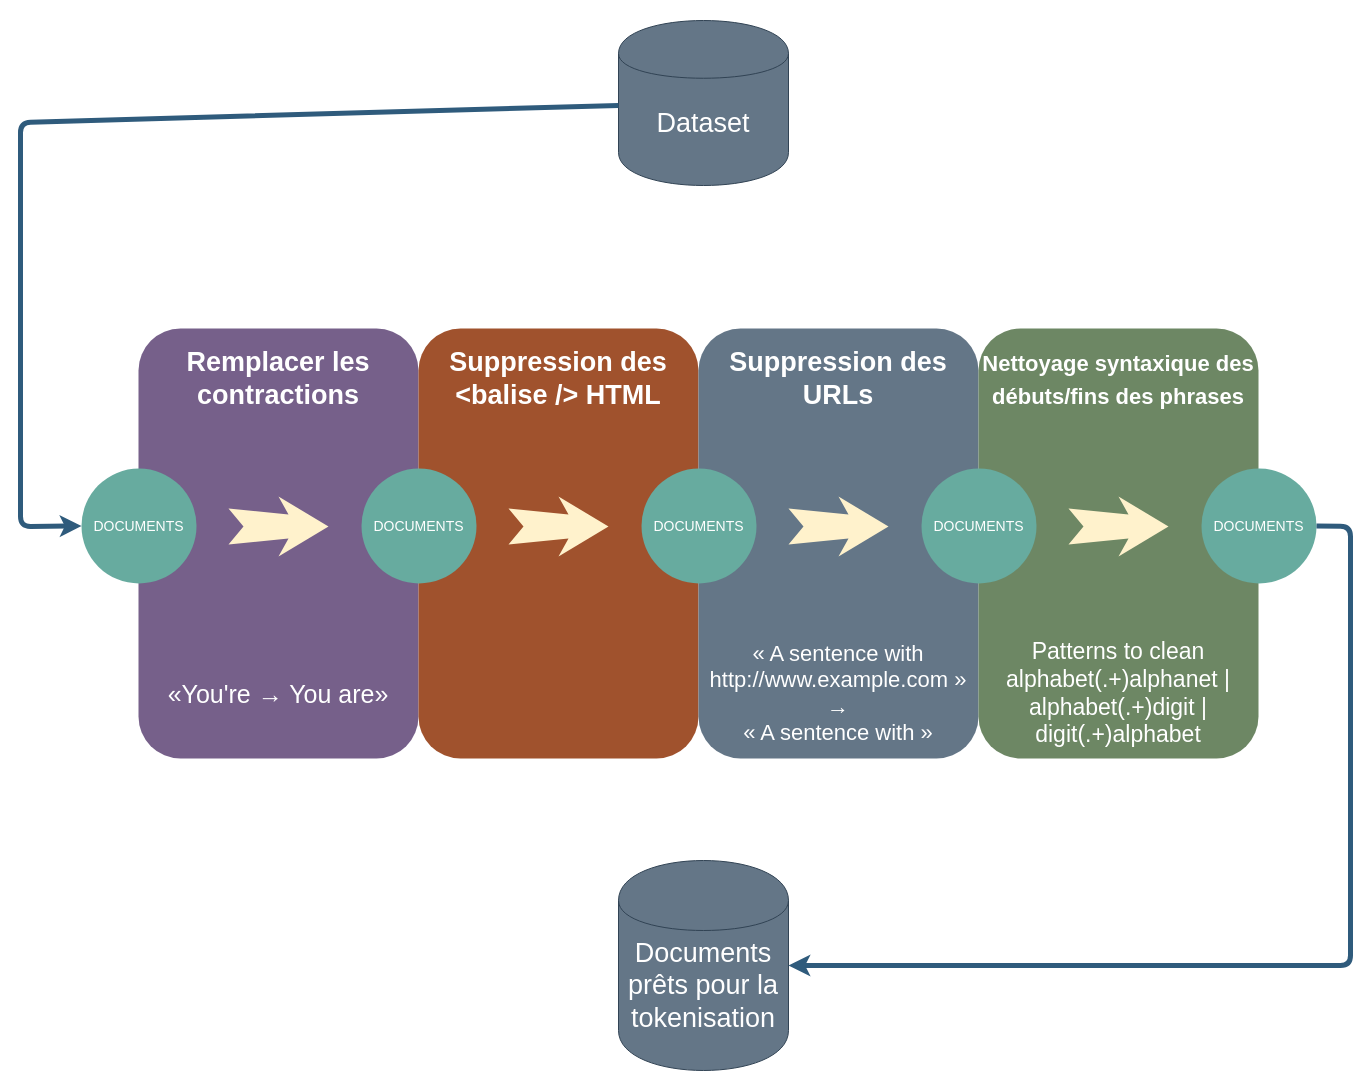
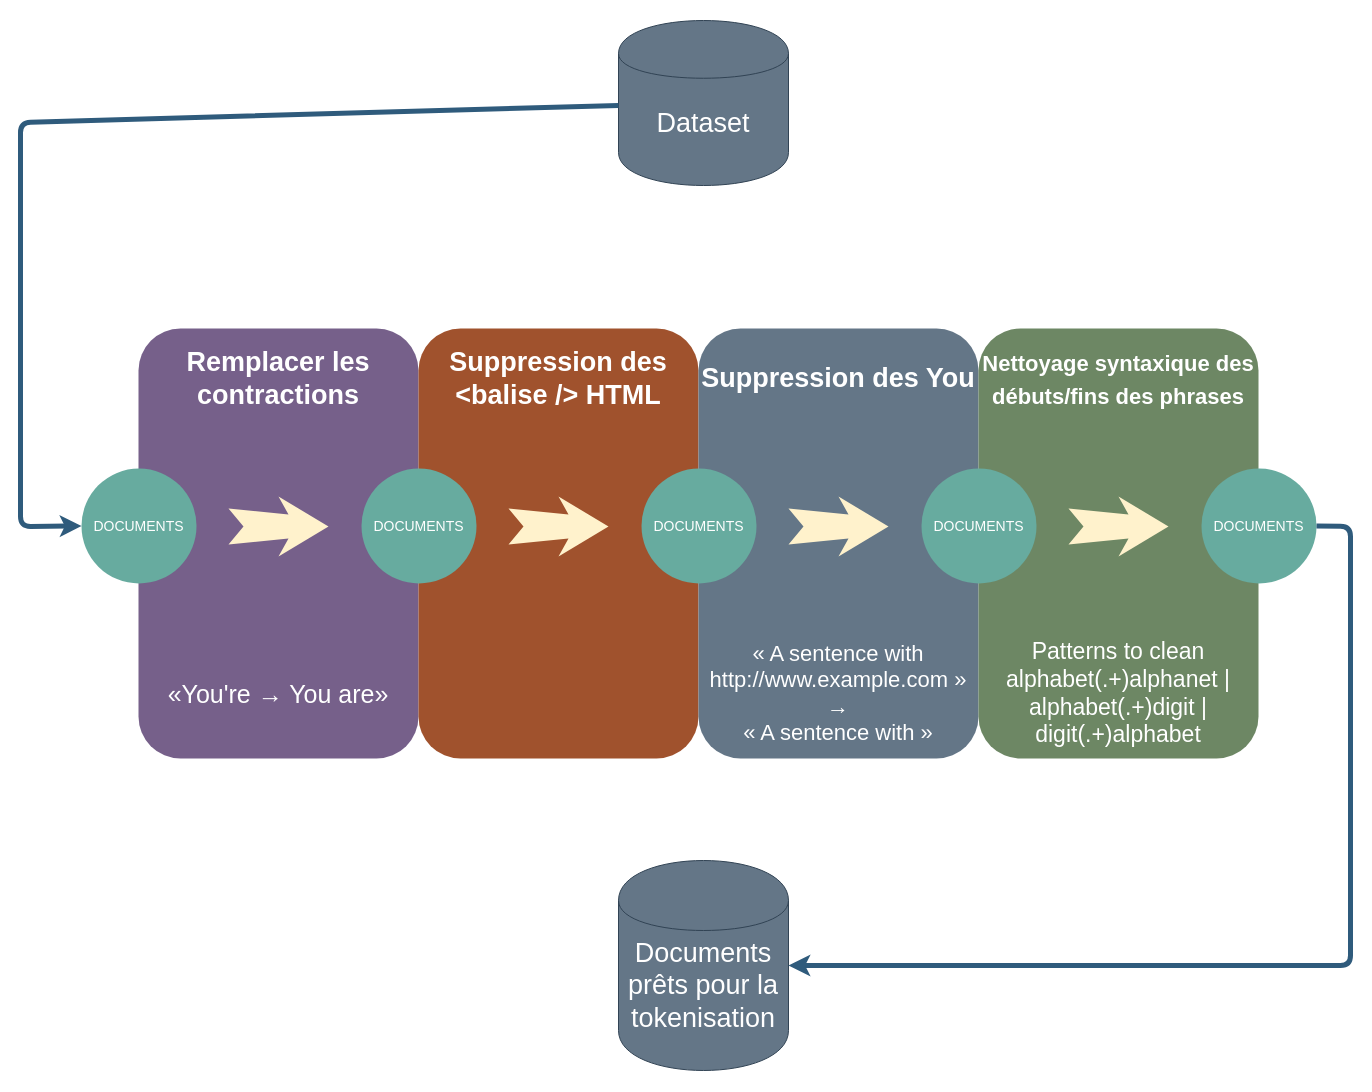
node "Suppression des URLs": label "Suppression des URLs" -> "Suppression des You"
